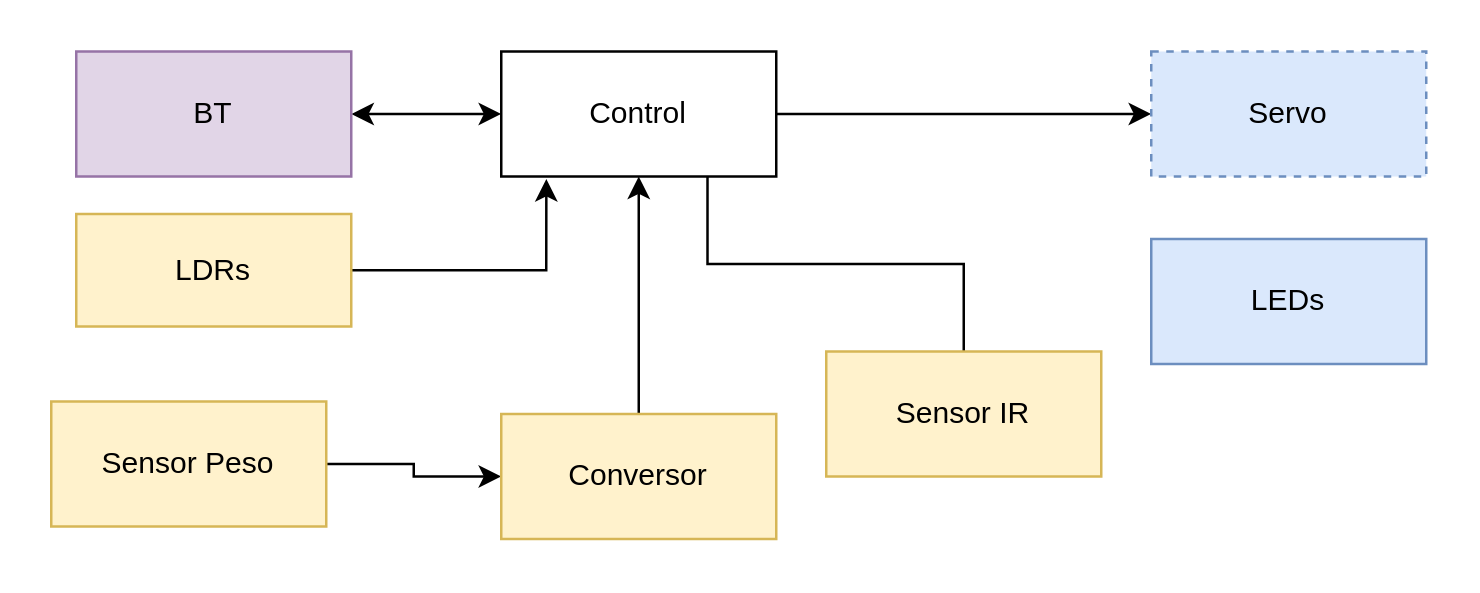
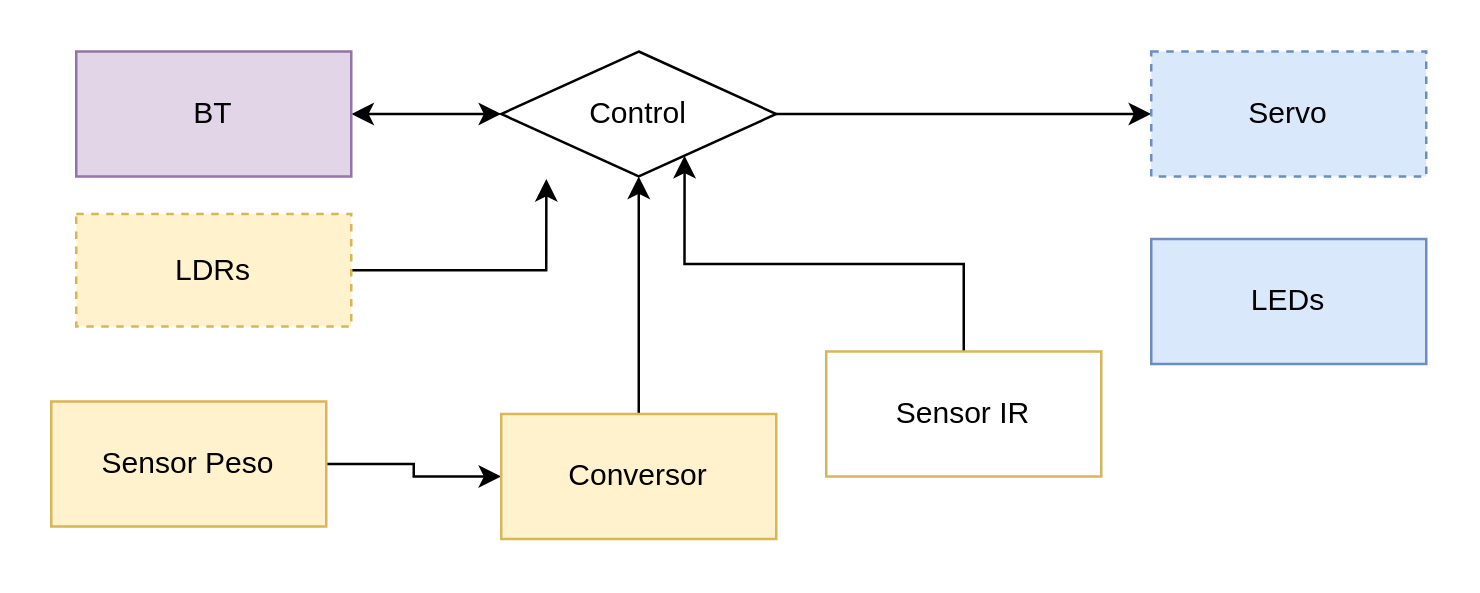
node "Control": shape rectangle -> diamond
edge "Control" -- "Sensor IR": arrowhead none -> classic
node "LDRs": style solid -> dashed
node "Sensor IR": fillcolor #fff2cc -> #ffffff
